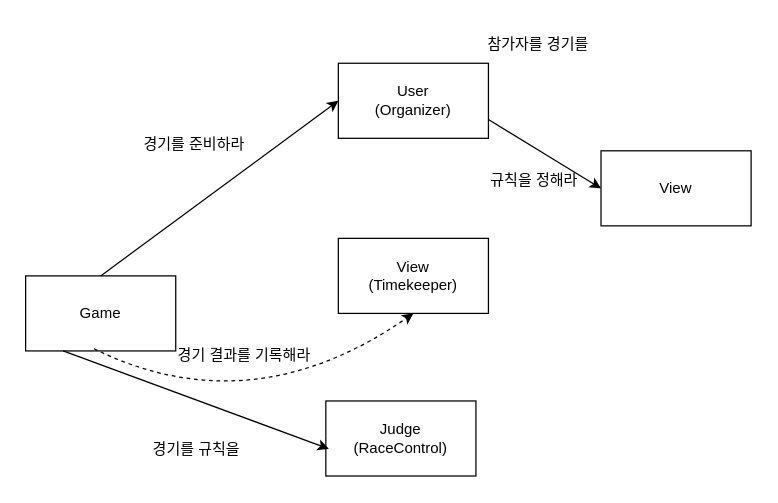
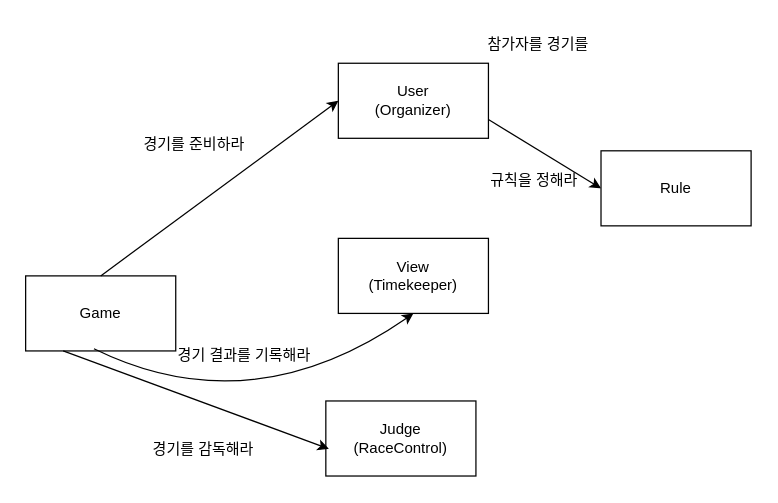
node "View": label "View" -> "Rule"
edge "Game" -> "View (Timekeeper)": style dashed -> solid
node "경기를 규칙을": label "경기를 규칙을" -> "경기를 감독해라"
